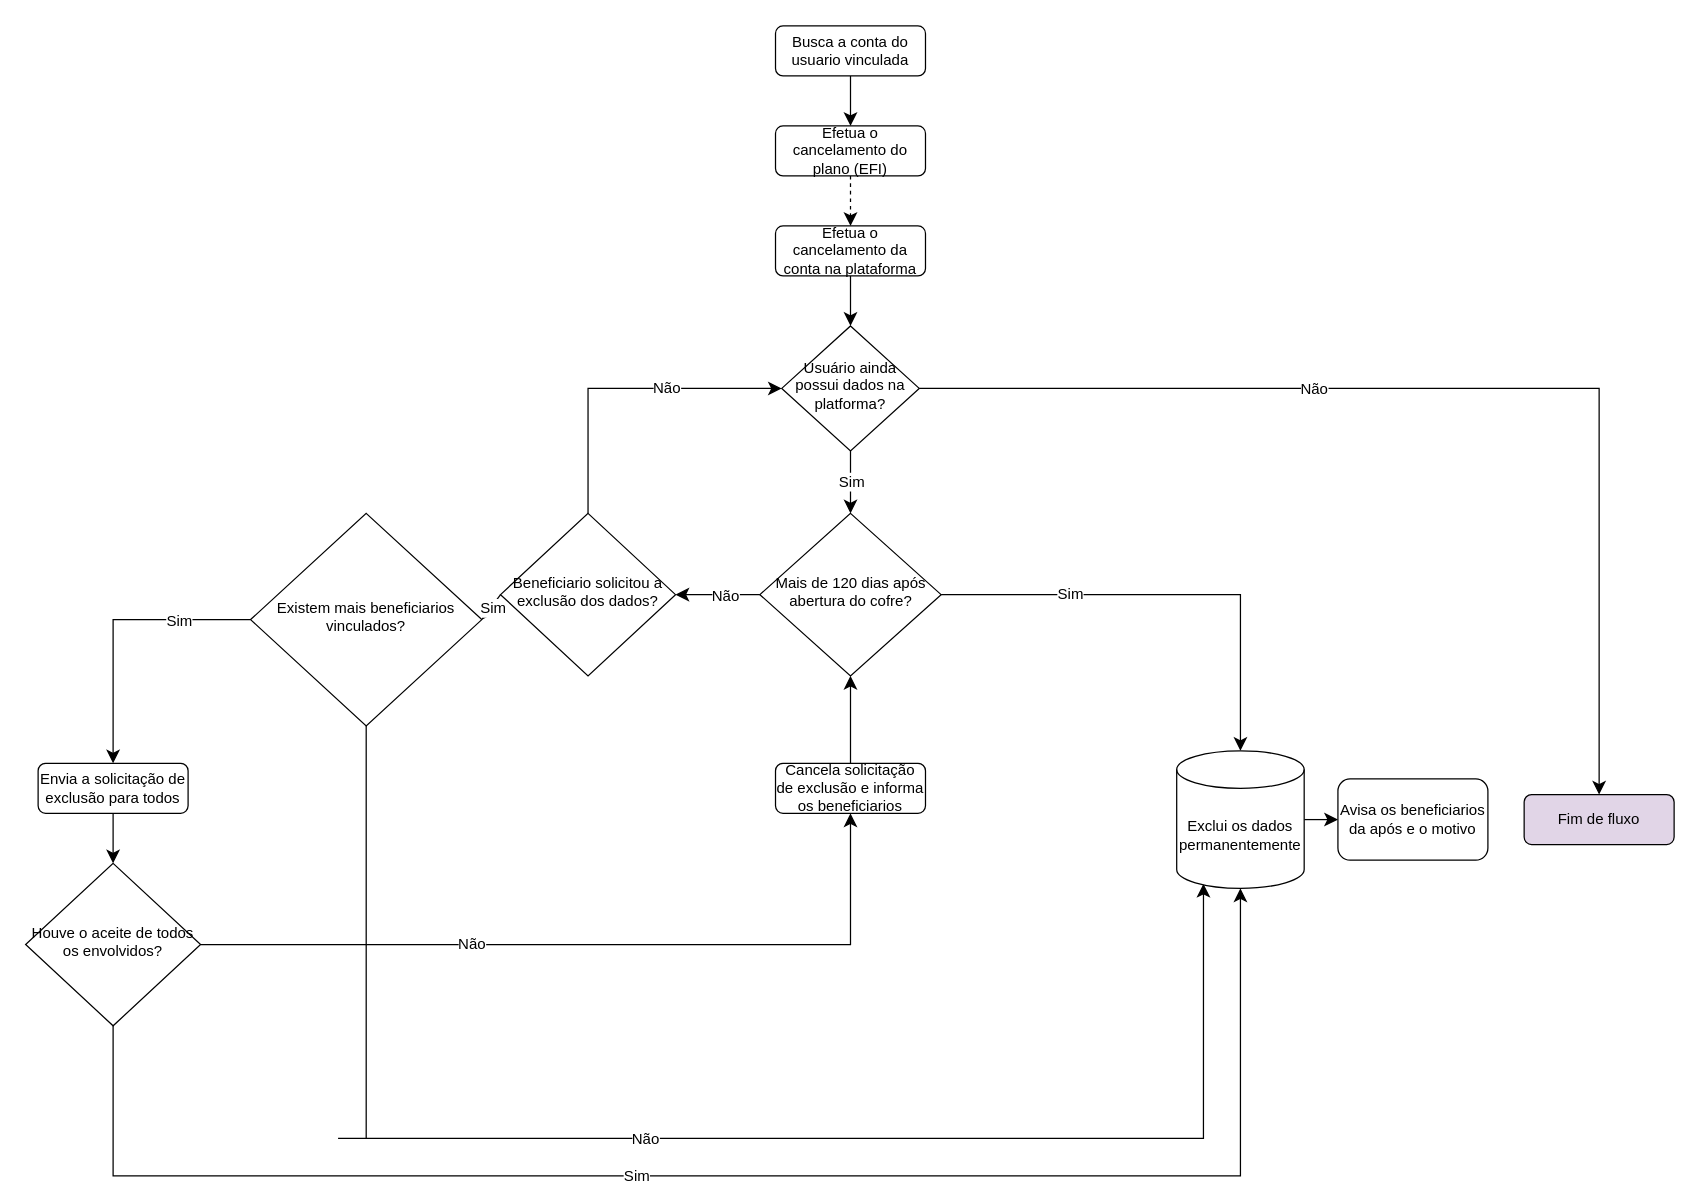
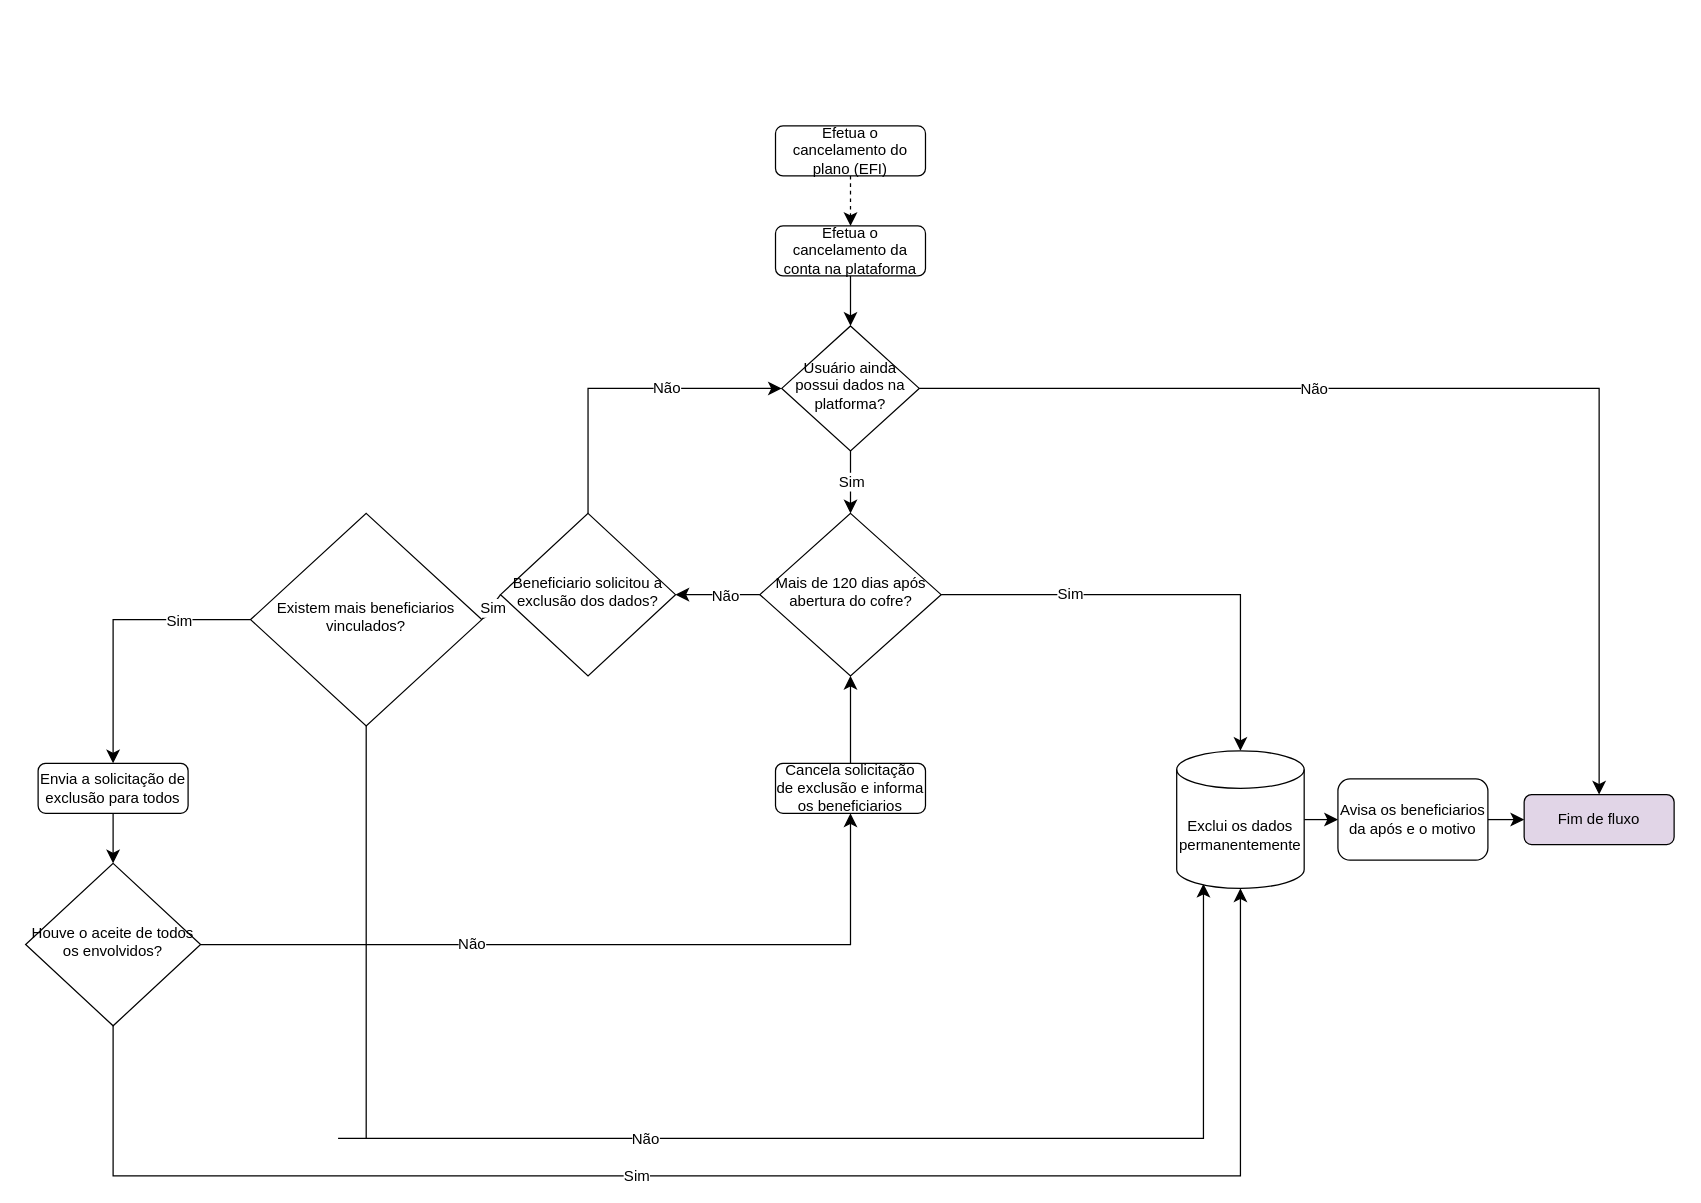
node "Busca a conta do usuario vinculada": removed
edge "Busca a conta do usuario vinculada" -> "Efetua o cancelamento do plano (EFI)": removed
edge "Avisa os beneficiarios da após e o motivo" -> "Fim de fluxo": added
